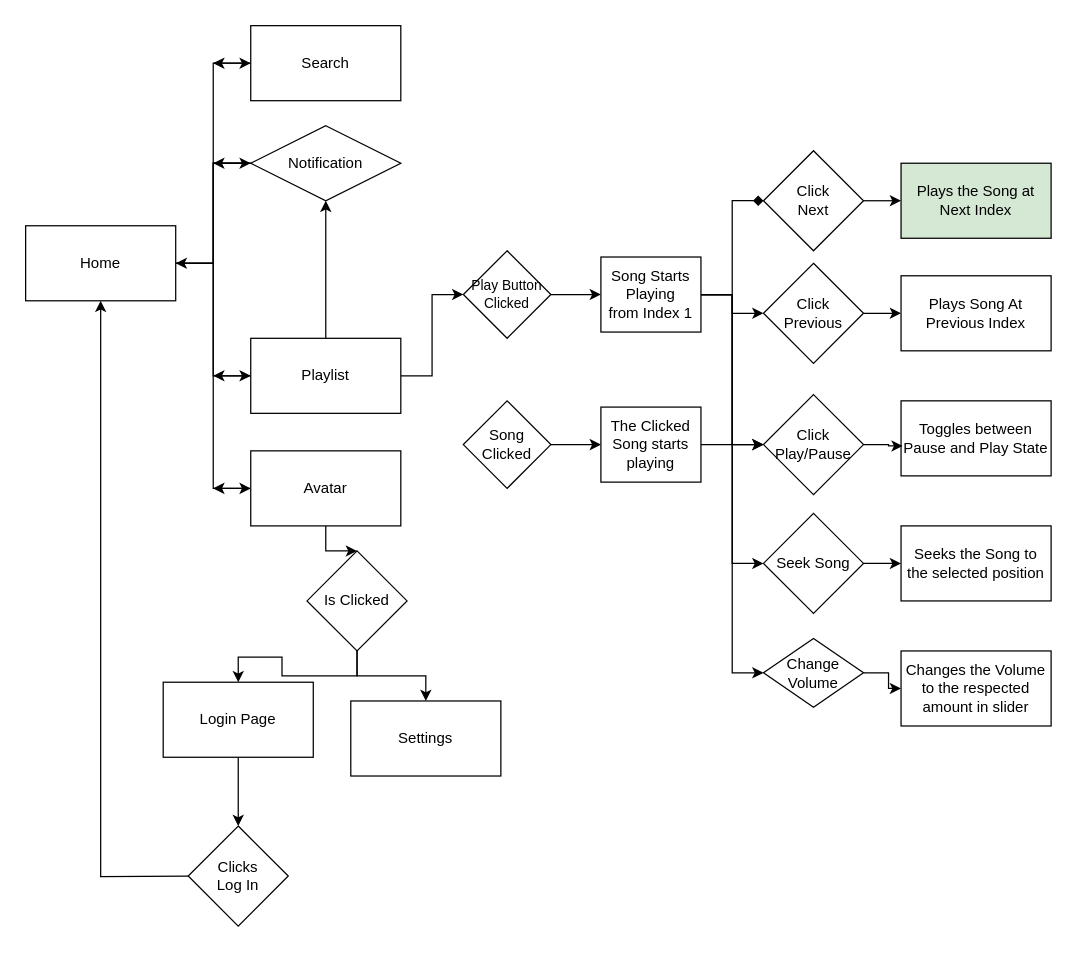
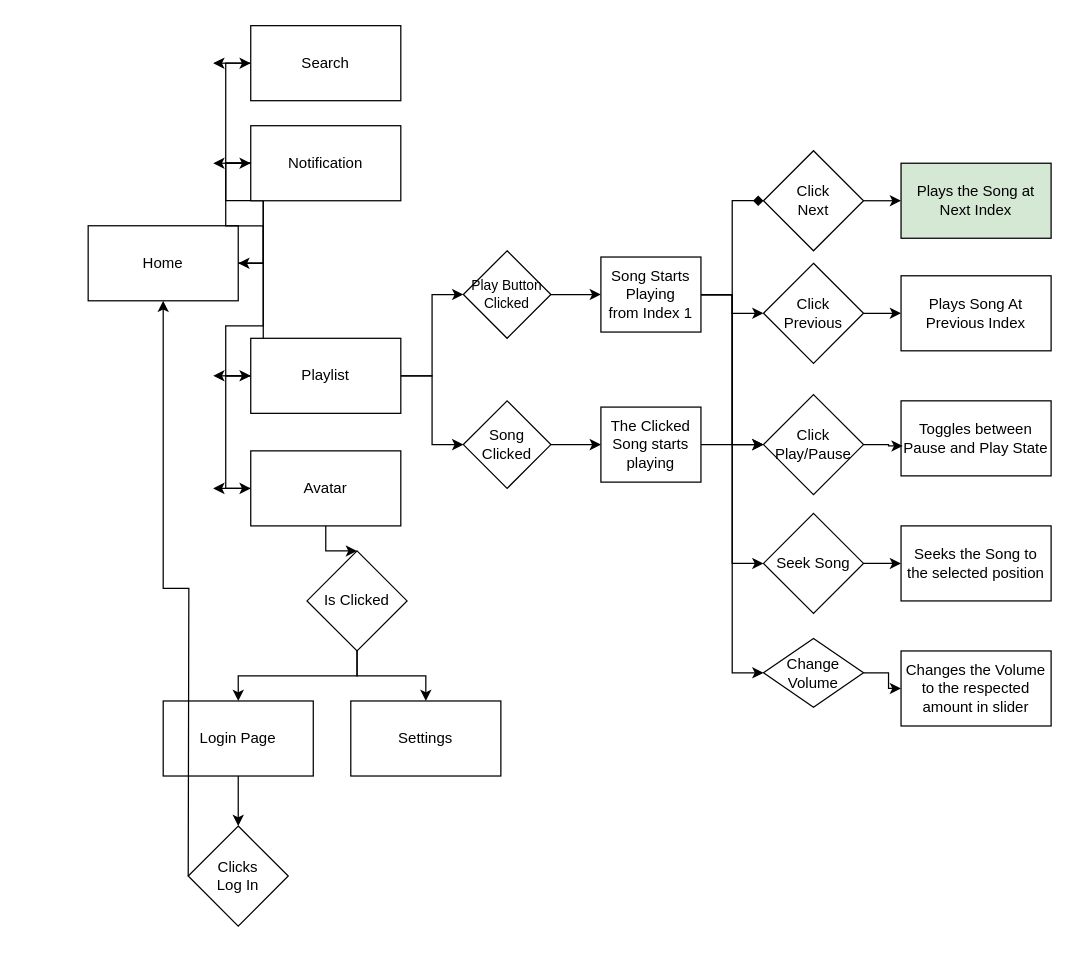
node "Notification": shape diamond -> rectangle
node "Home": moved (101, 263) -> (163, 263)
edge "Playlist" -> "Notification": now "Playlist" -> "Song Clicked"
node "Login Page": moved (238, 719) -> (238, 738)
